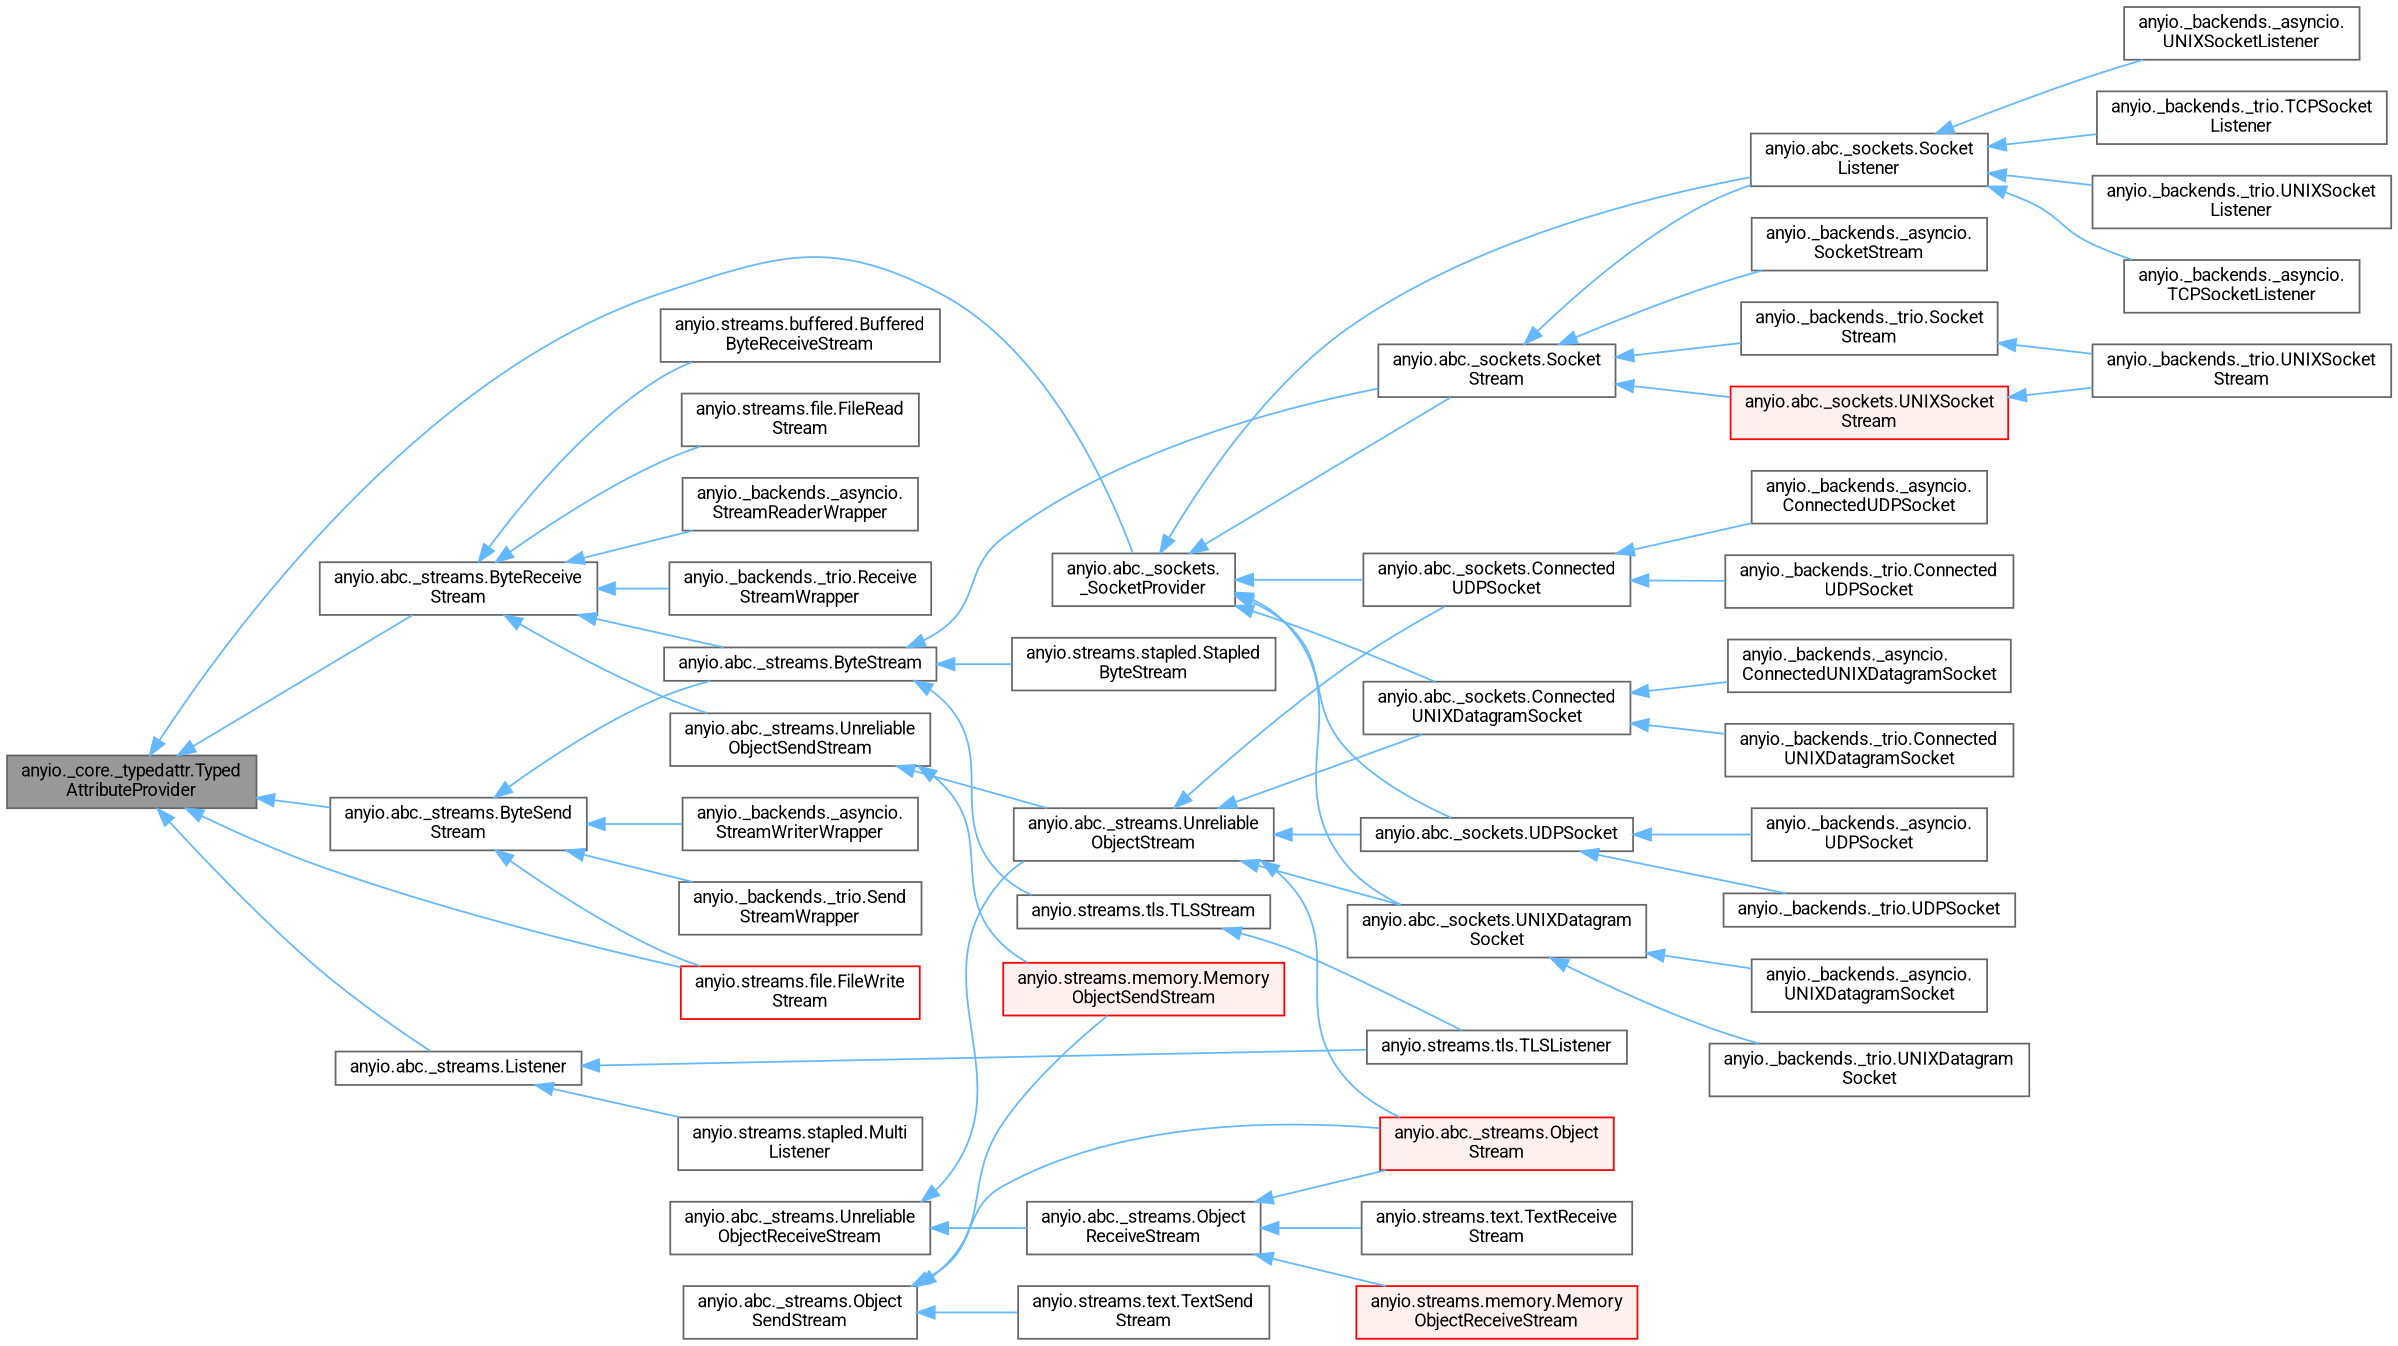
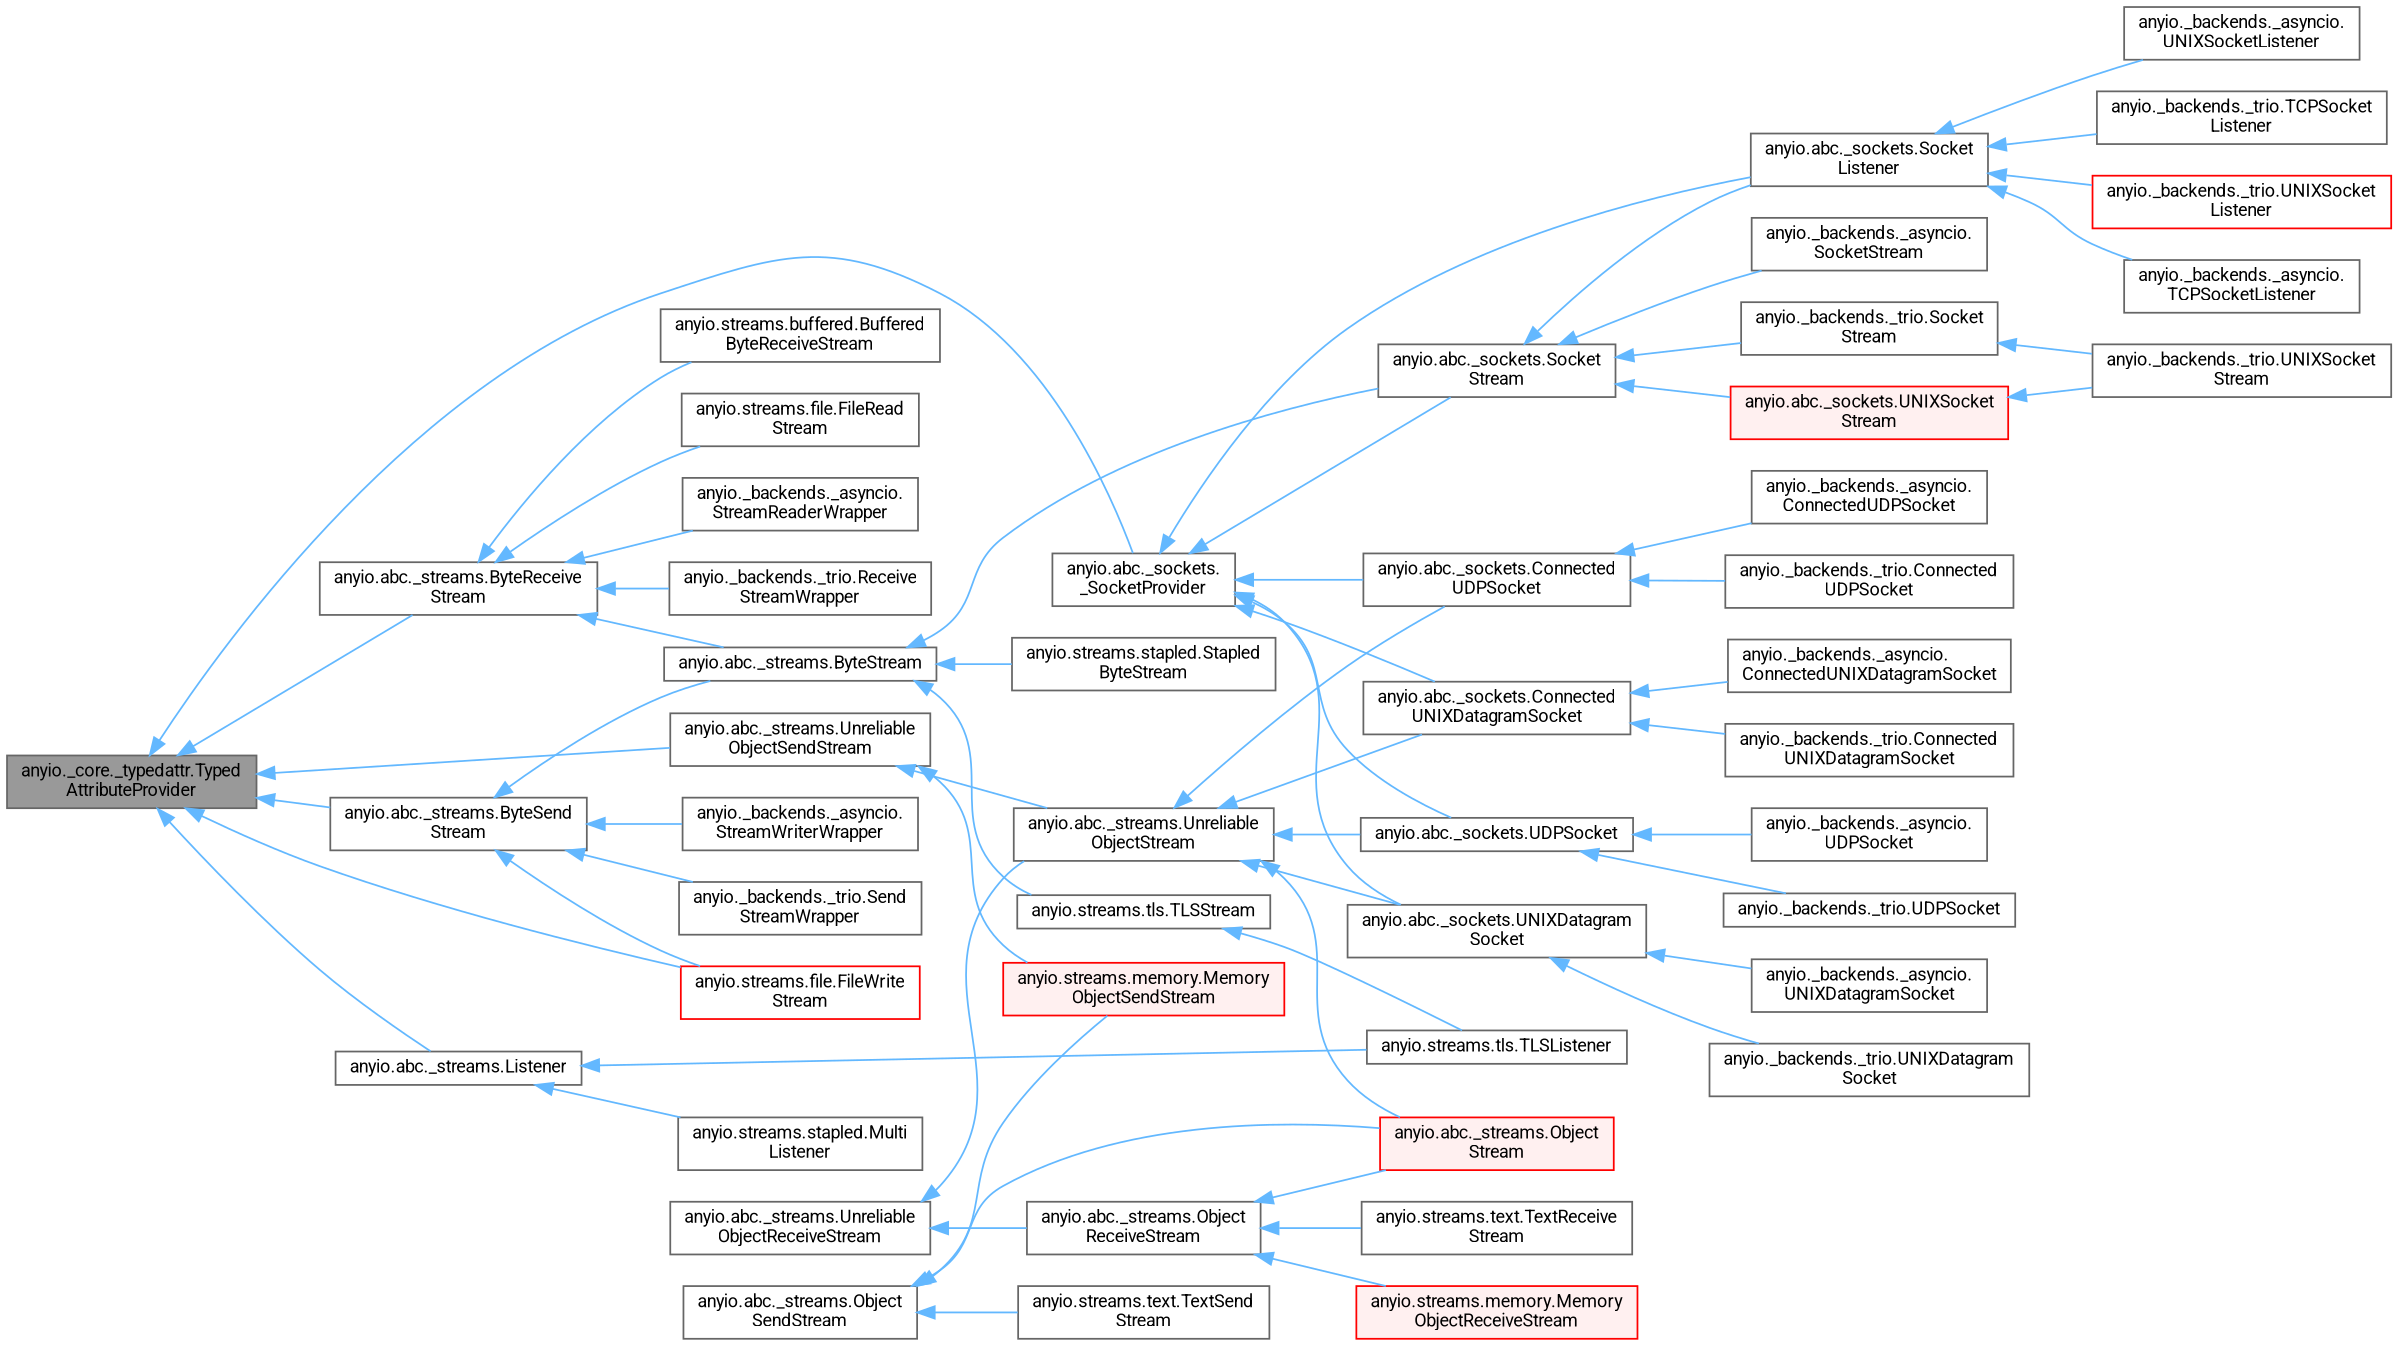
node "anyio._backends._trio.UNIXSocket Listener": color gray40 -> red
edge "anyio.abc._streams.Unreliable ObjectSendStream" -> "anyio.abc._streams.ByteReceive Stream": now "anyio.abc._streams.Unreliable ObjectSendStream" -> "anyio._core._typedattr.Typed AttributeProvider"
